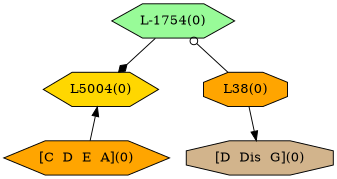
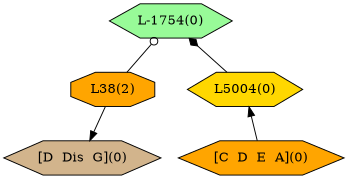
edge "L-1754(0)" -> "L5004(0)": reversed
node "L38(0)": label "L38(0)" -> "L38(2)"
node "[D  Dis  G](0)": shape octagon -> hexagon
